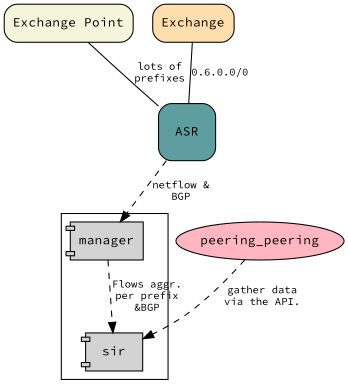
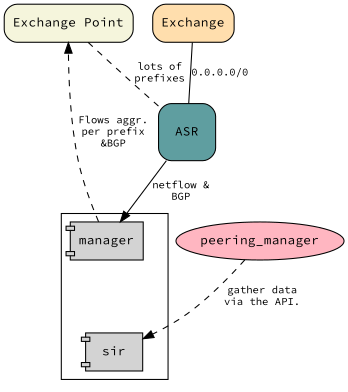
edge "Exchange" -- "ASR": label "0.6.0.0/0" -> "0.0.0.0/0"
edge "Exchange Point" -- "ASR": style solid -> dashed
edge "ASR" -> "manager": style dashed -> solid
node "peering_peering": label "peering_peering" -> "peering_manager"
edge "manager" -> "sir": now "manager" -> "Exchange Point"
